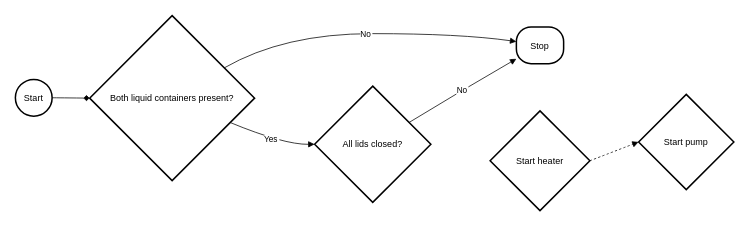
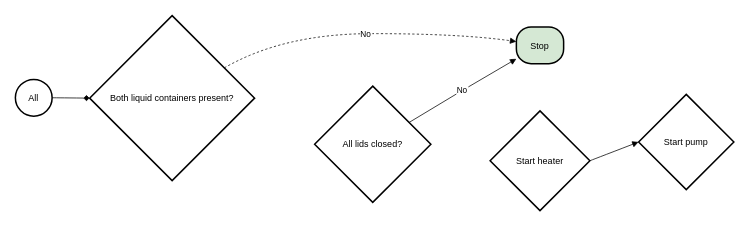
edge "Both liquid containers present?" -> "Stop": style solid -> dashed
node "Stop": fillcolor #ffffff -> #d5e8d4
node "Start": label "Start" -> "All"
edge "Both liquid containers present?" -> "All lids closed?": removed, label "Yes"
edge "Start heater" -> "Start pump": style dashed -> solid
